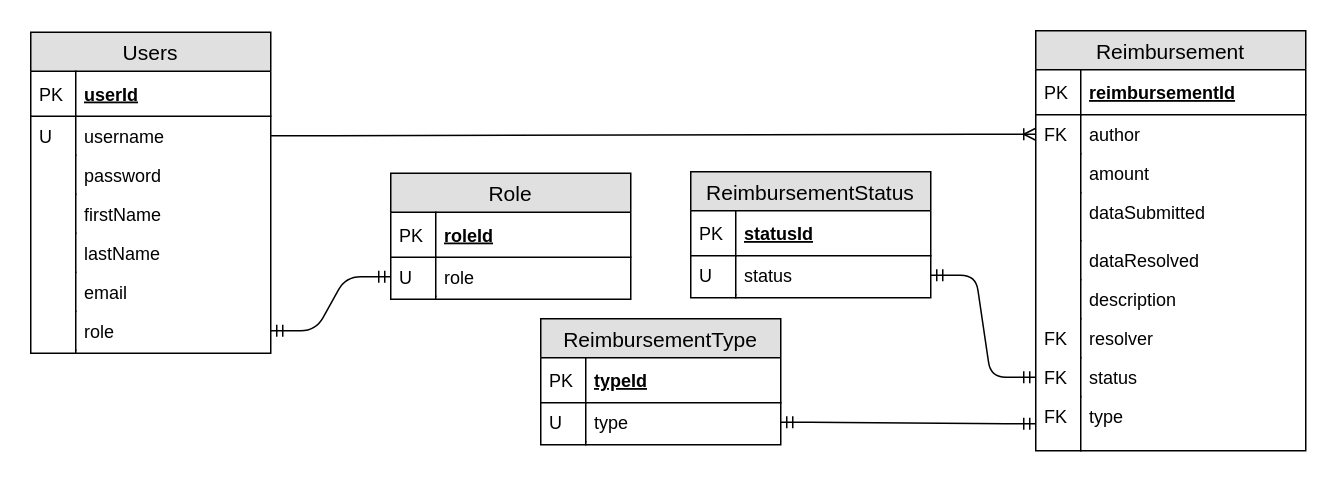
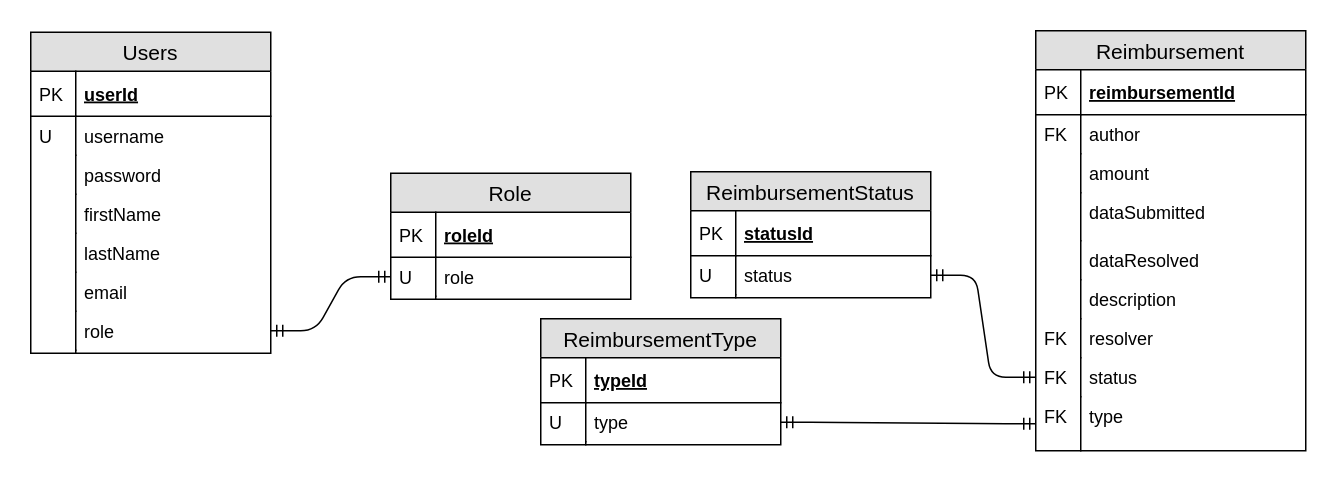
edge "username" -> "author": removed
